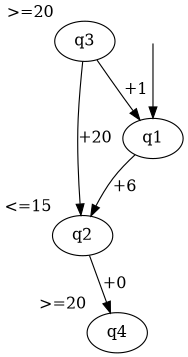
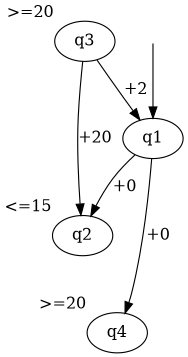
edge "q3 >=20" -> "q1": label "+1" -> "+2"
edge "q1" -> "q2 <=15": label "+6" -> "+0"
edge "q2 <=15" -> "q4 >=20": now "q1" -> "q4 >=20"
